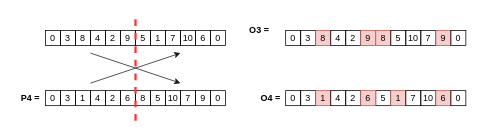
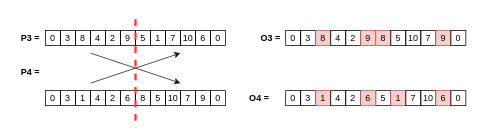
node "O3 =": moved (259, 30) -> (270, 38)
node "P3 =": added
node "P4 =": moved (30, 98) -> (30, 72)
node "O4 =": moved (270, 98) -> (259, 98)
